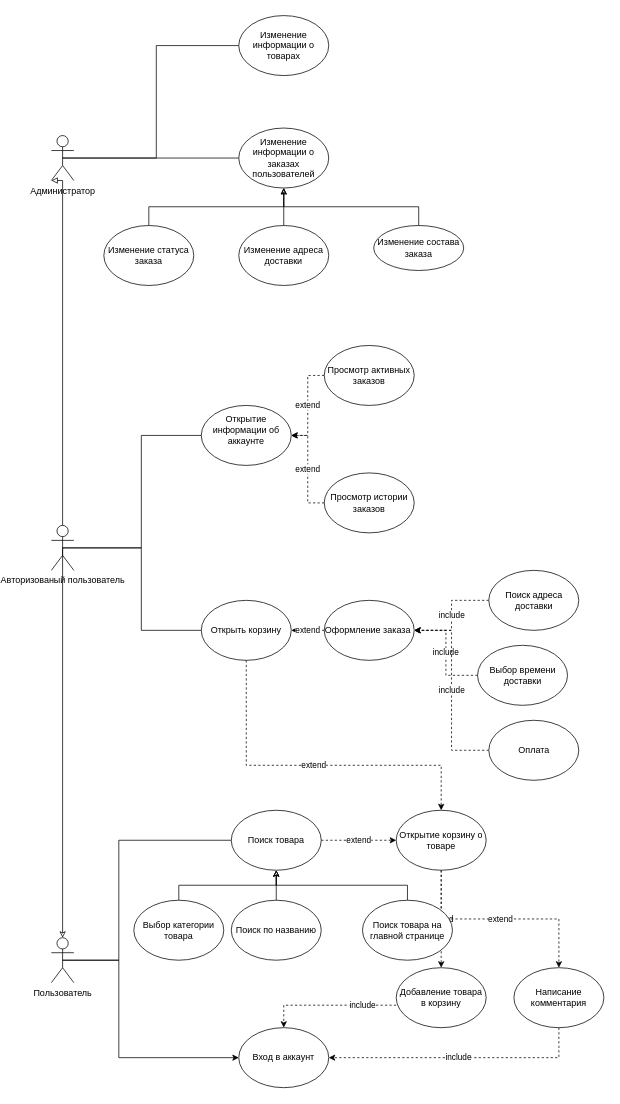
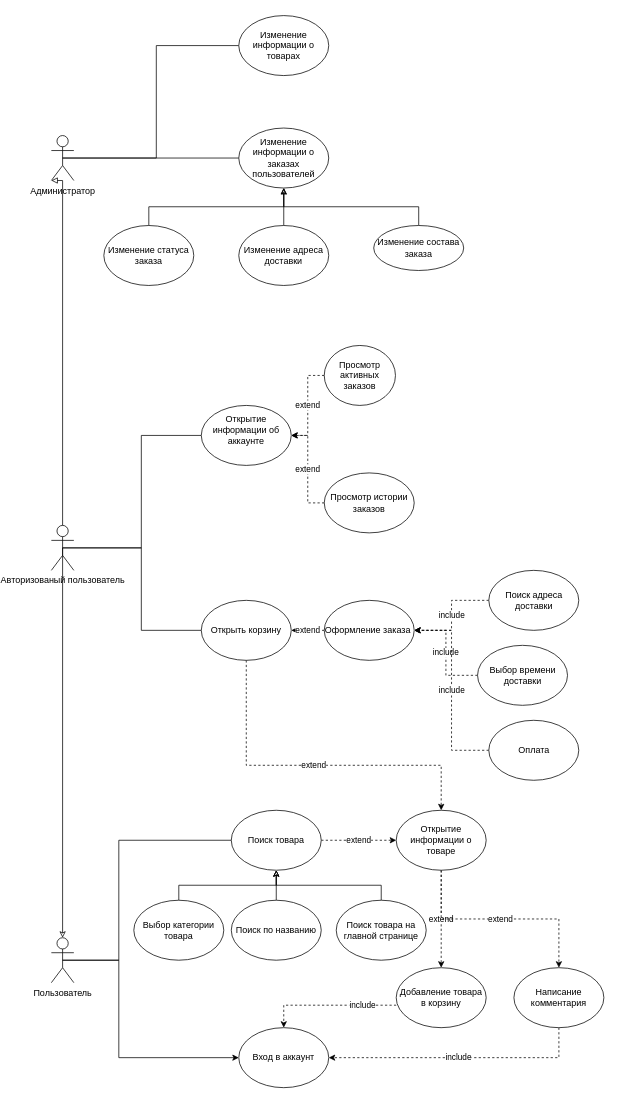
node "Просмотр активных заказов": size 90x60 -> 71x60
node "Открытие корзину о товаре": label "Открытие корзину о товаре" -> "Открытие информации о товаре"
node "Поиск товара на главной странице": moved (408, 930) -> (381, 930)
